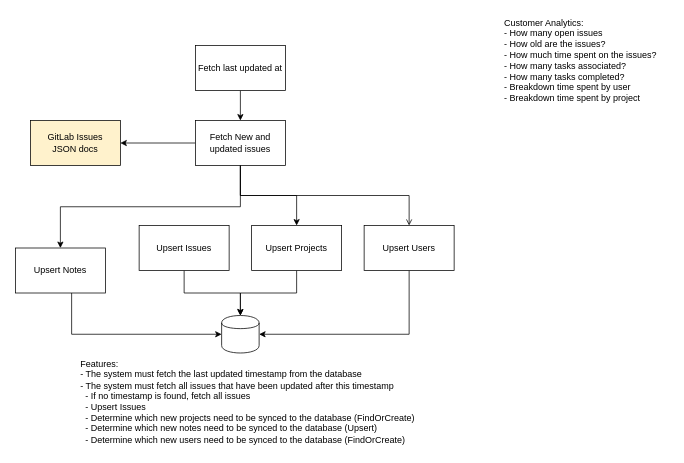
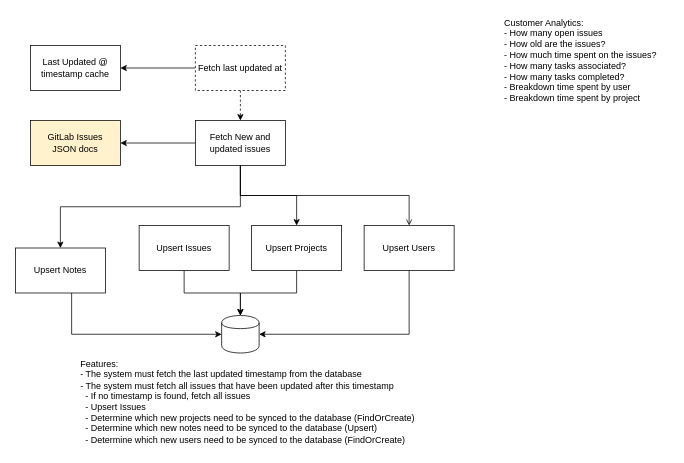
node "Last Updated @ timestamp cache": added
edge "Fetch last updated at" -> "Last Updated @ timestamp cache": added
node "Fetch last updated at": style solid -> dashed
edge "Fetch last updated at" -> "Fetch New and updated issues": style solid -> dashed
